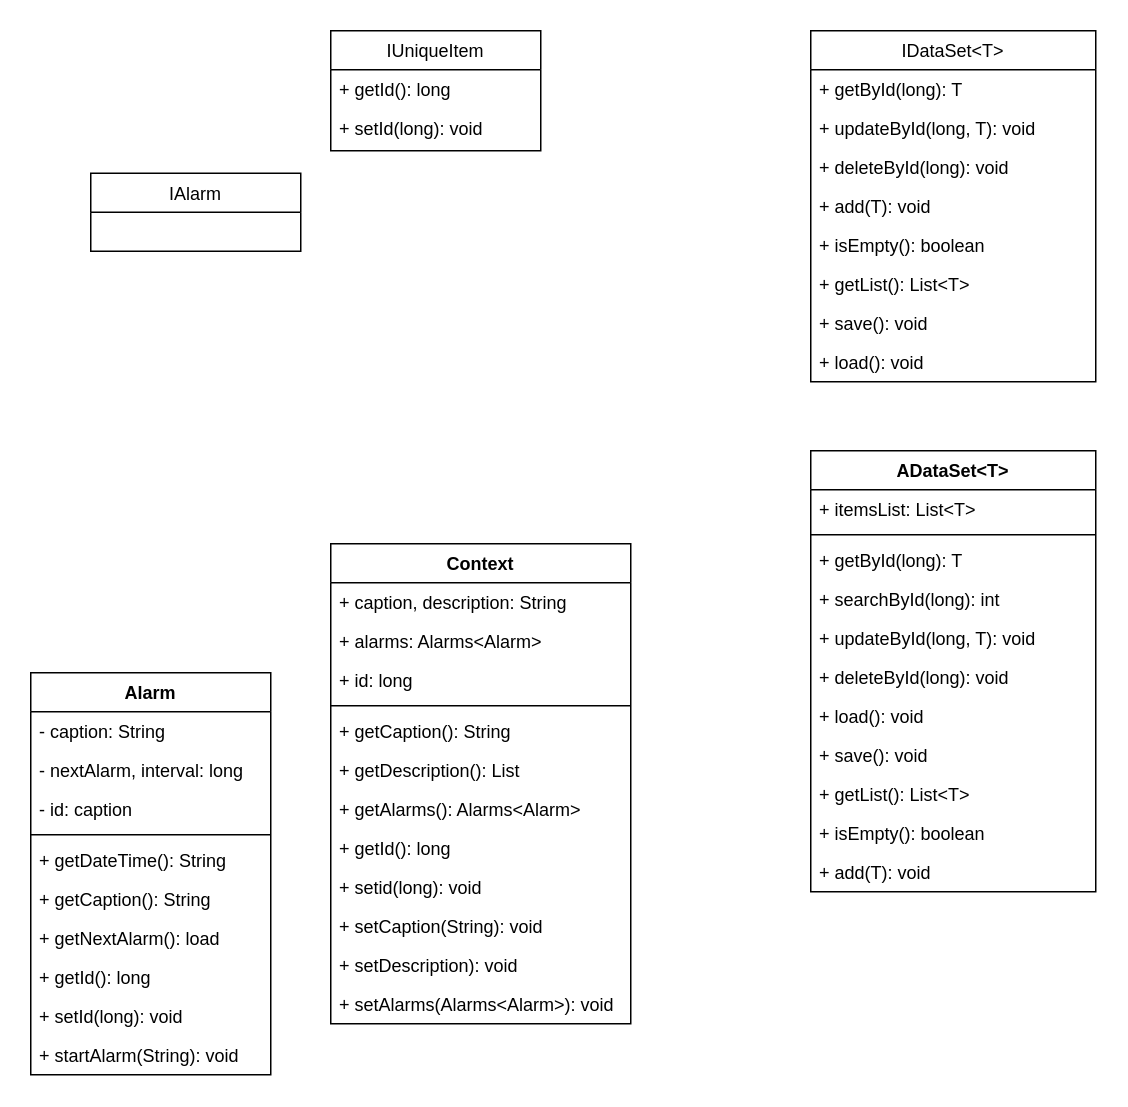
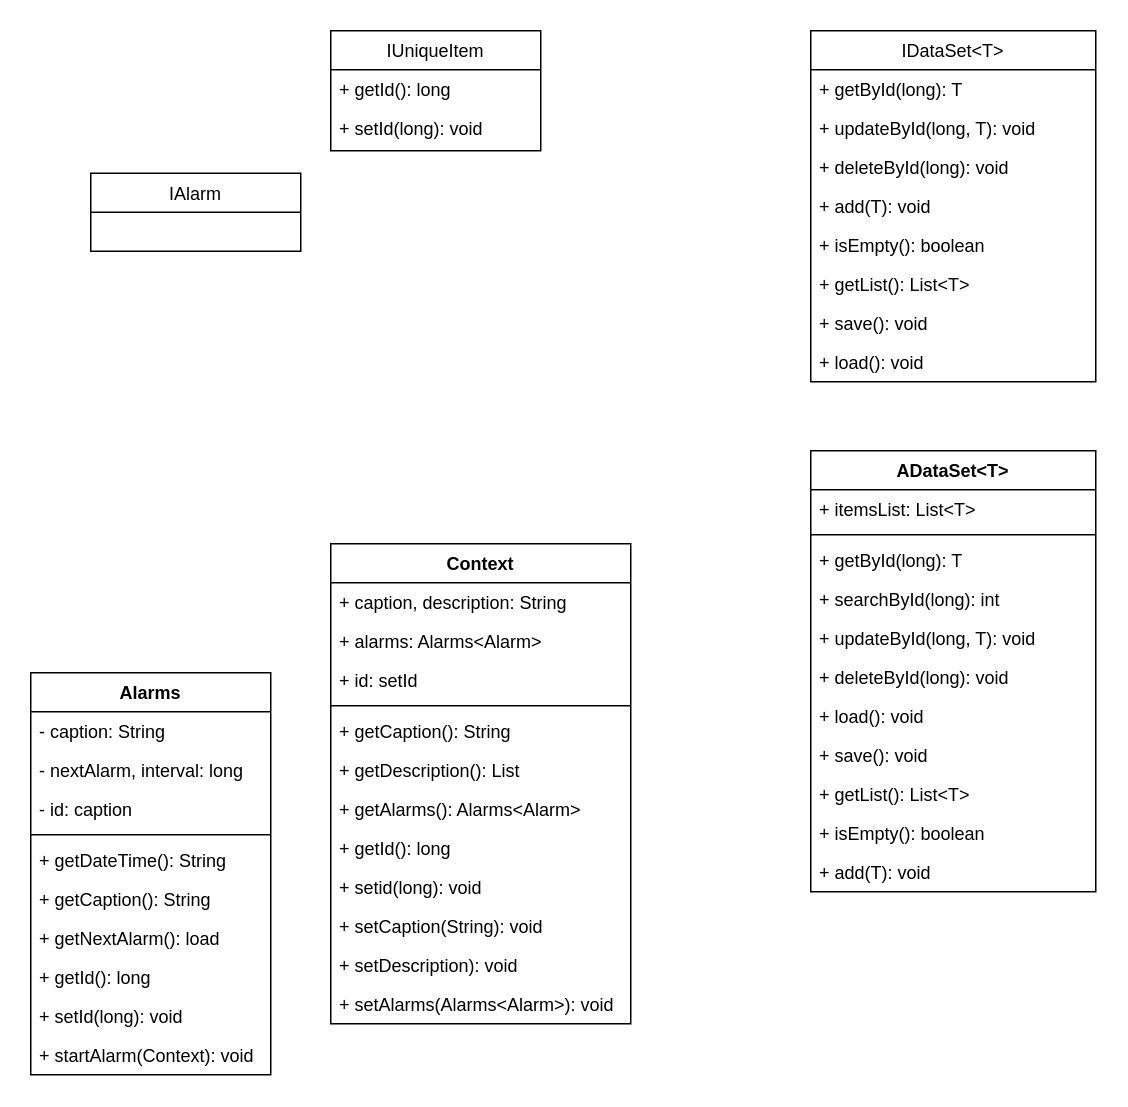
node "+ id: long": label "+ id: long" -> "+ id: setId"
node "Alarm": label "Alarm" -> "Alarms"
node "+ startAlarm(String): void": label "+ startAlarm(String): void" -> "+ startAlarm(Context): void"
